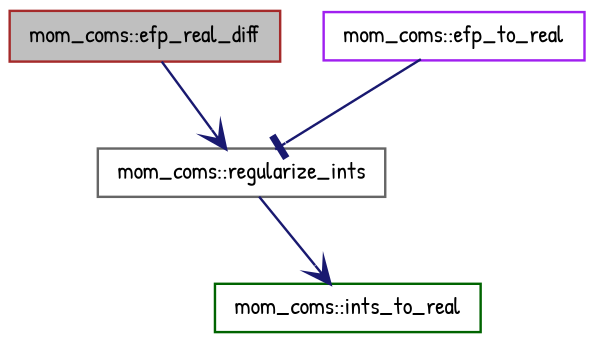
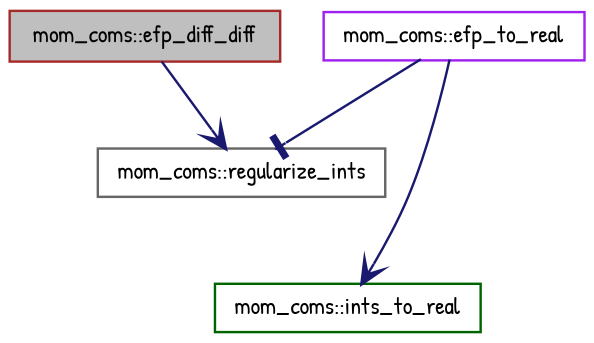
node "mom_coms::efp_real_diff": label "mom_coms::efp_real_diff" -> "mom_coms::efp_diff_diff"
edge "mom_coms::regularize_ints" -> "mom_coms::ints_to_real": now "mom_coms::efp_to_real" -> "mom_coms::ints_to_real"
